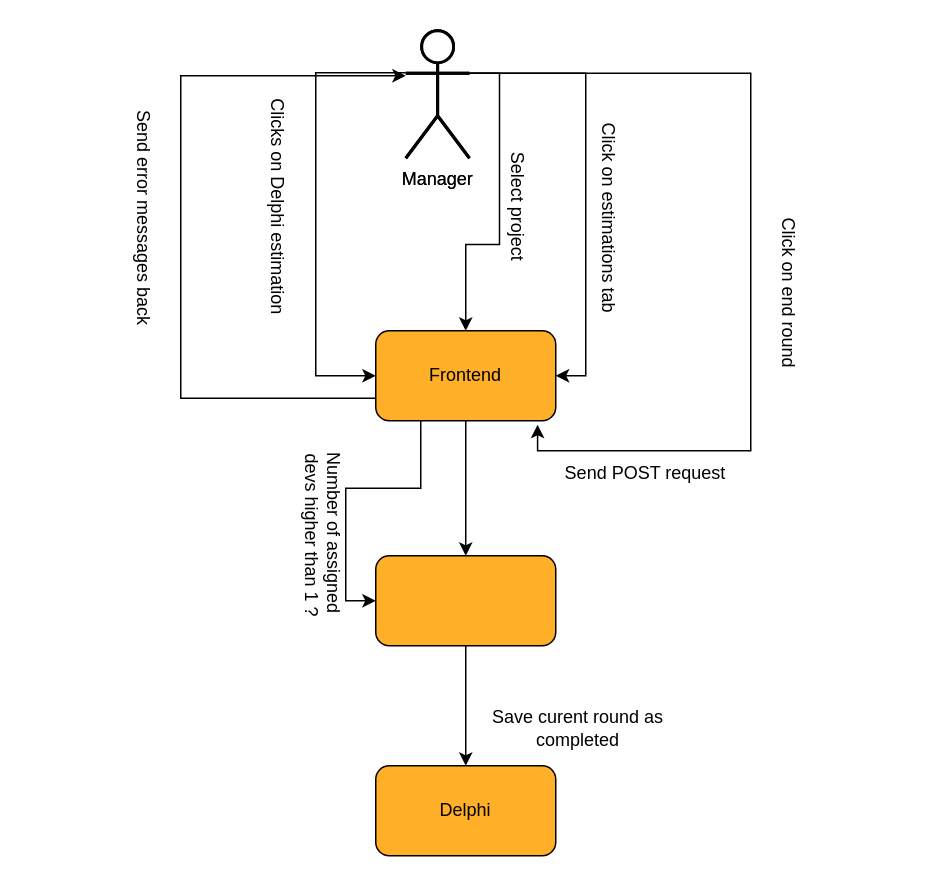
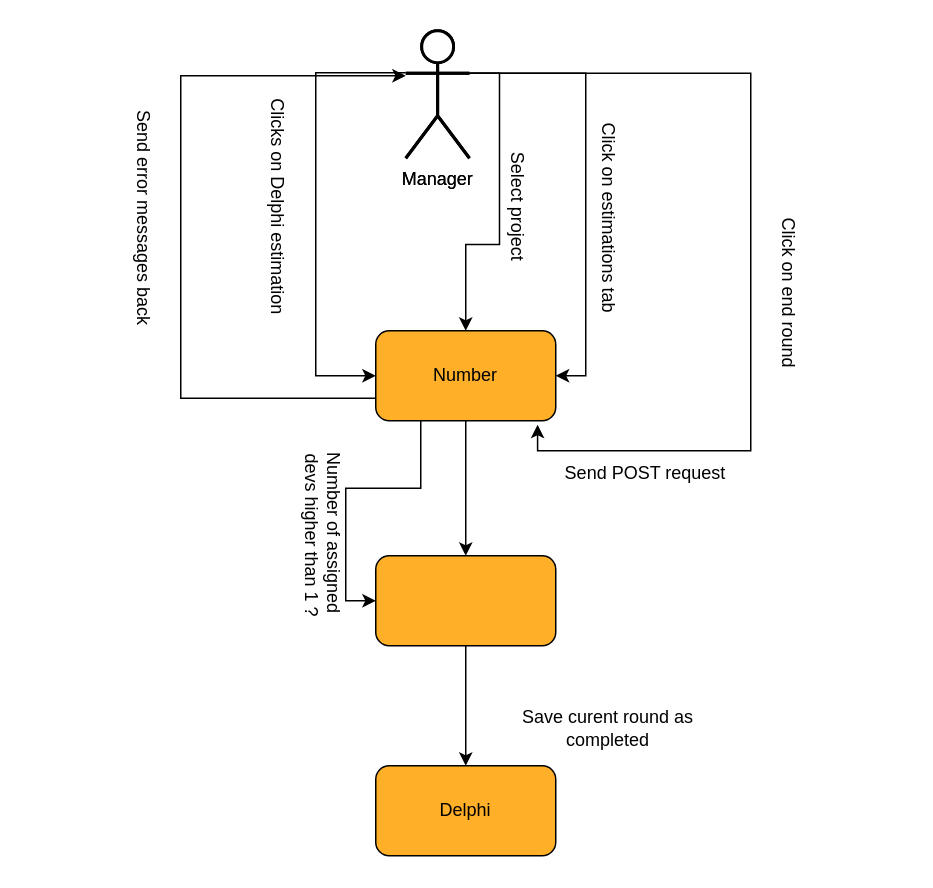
node "Frontend": label "Frontend" -> "Number"
node "Save curent round as completed": moved (578, 728) -> (608, 728)
